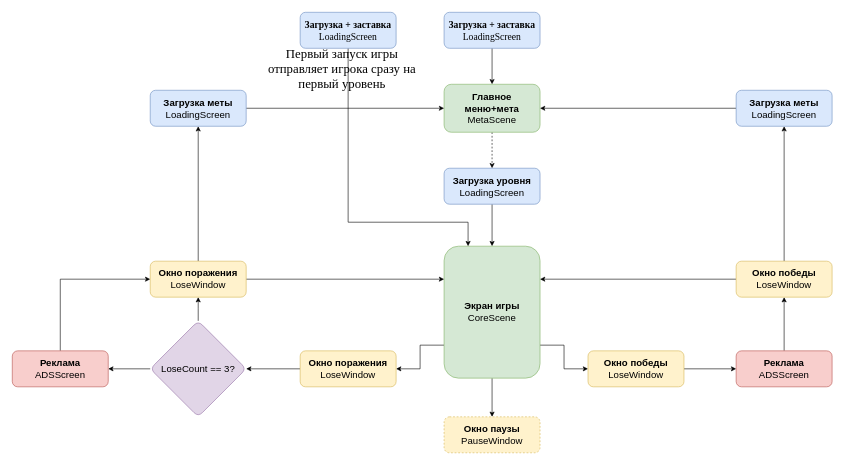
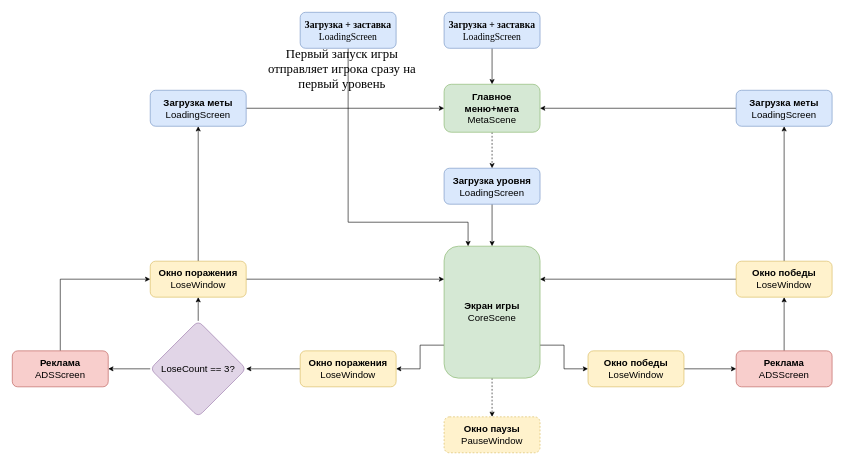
edge "Экран игры CoreScene" -> "Окно паузыPauseWindow": style solid -> dashed
